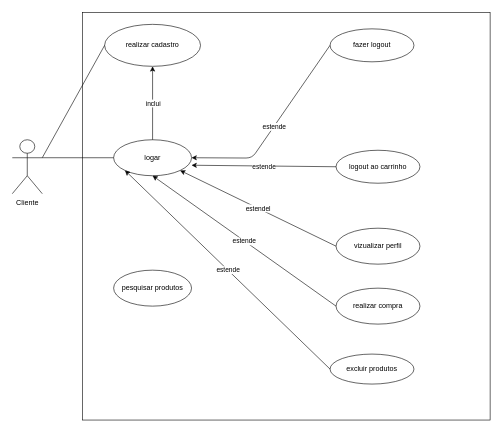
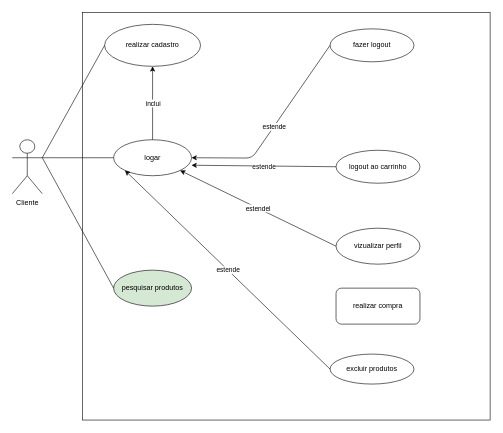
edge "Cliente" -- "pesquisar produtos": added
edge "realizar compra" -> "logar": removed, label "estende"
node "pesquisar produtos": fillcolor #ffffff -> #d5e8d4
node "realizar compra": shape ellipse -> rounded rectangle
